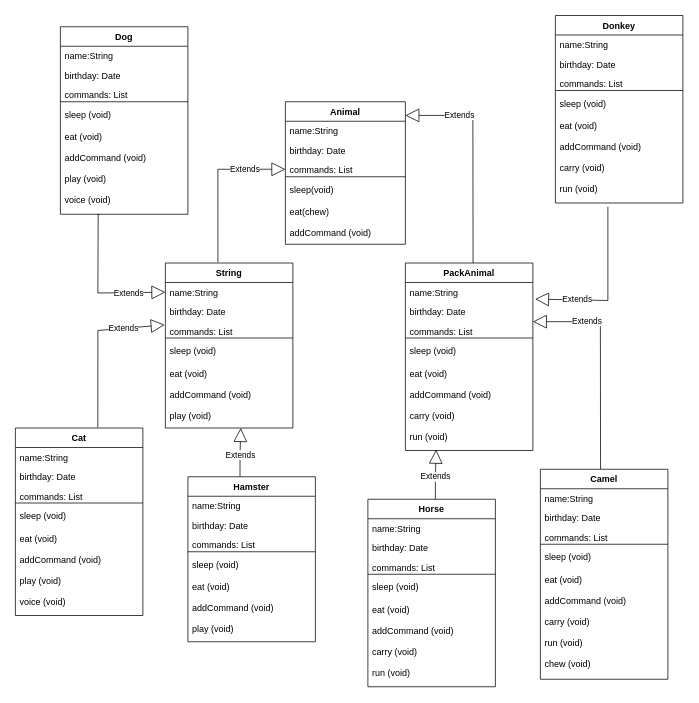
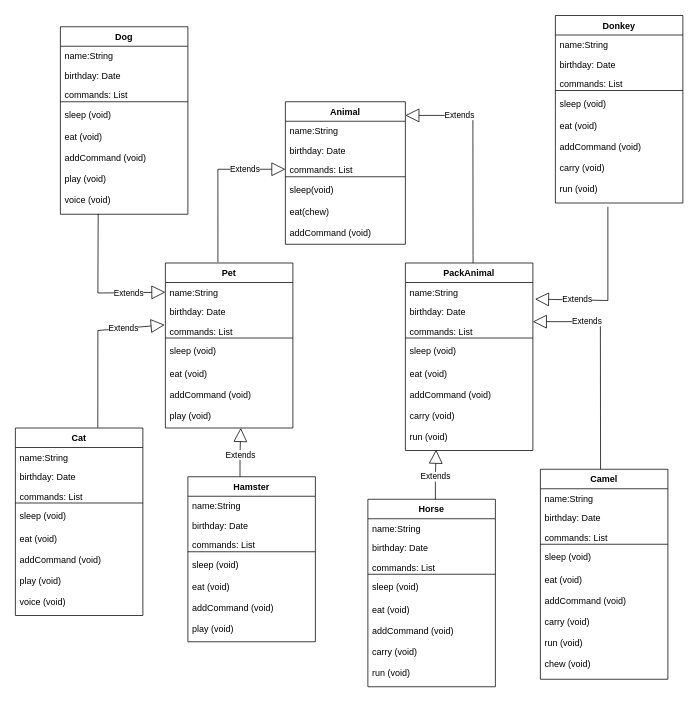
node "String": label "String" -> "Pet"
